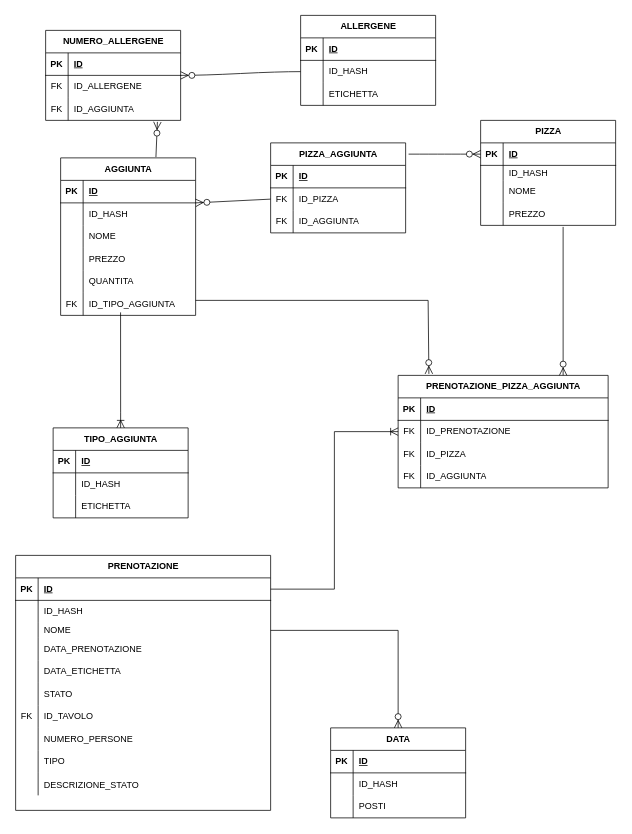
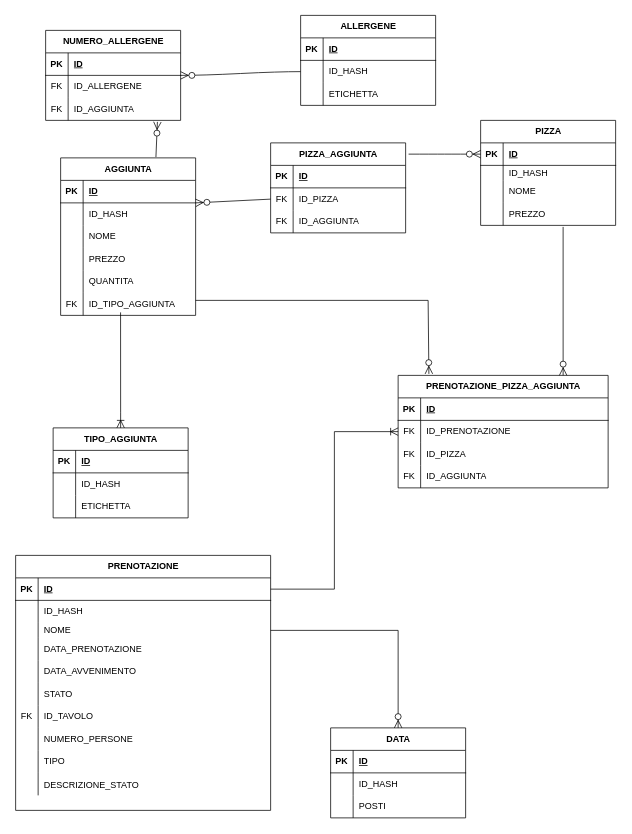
node "DATA_ETICHETTA": label "DATA_ETICHETTA" -> "DATA_AVVENIMENTO"
